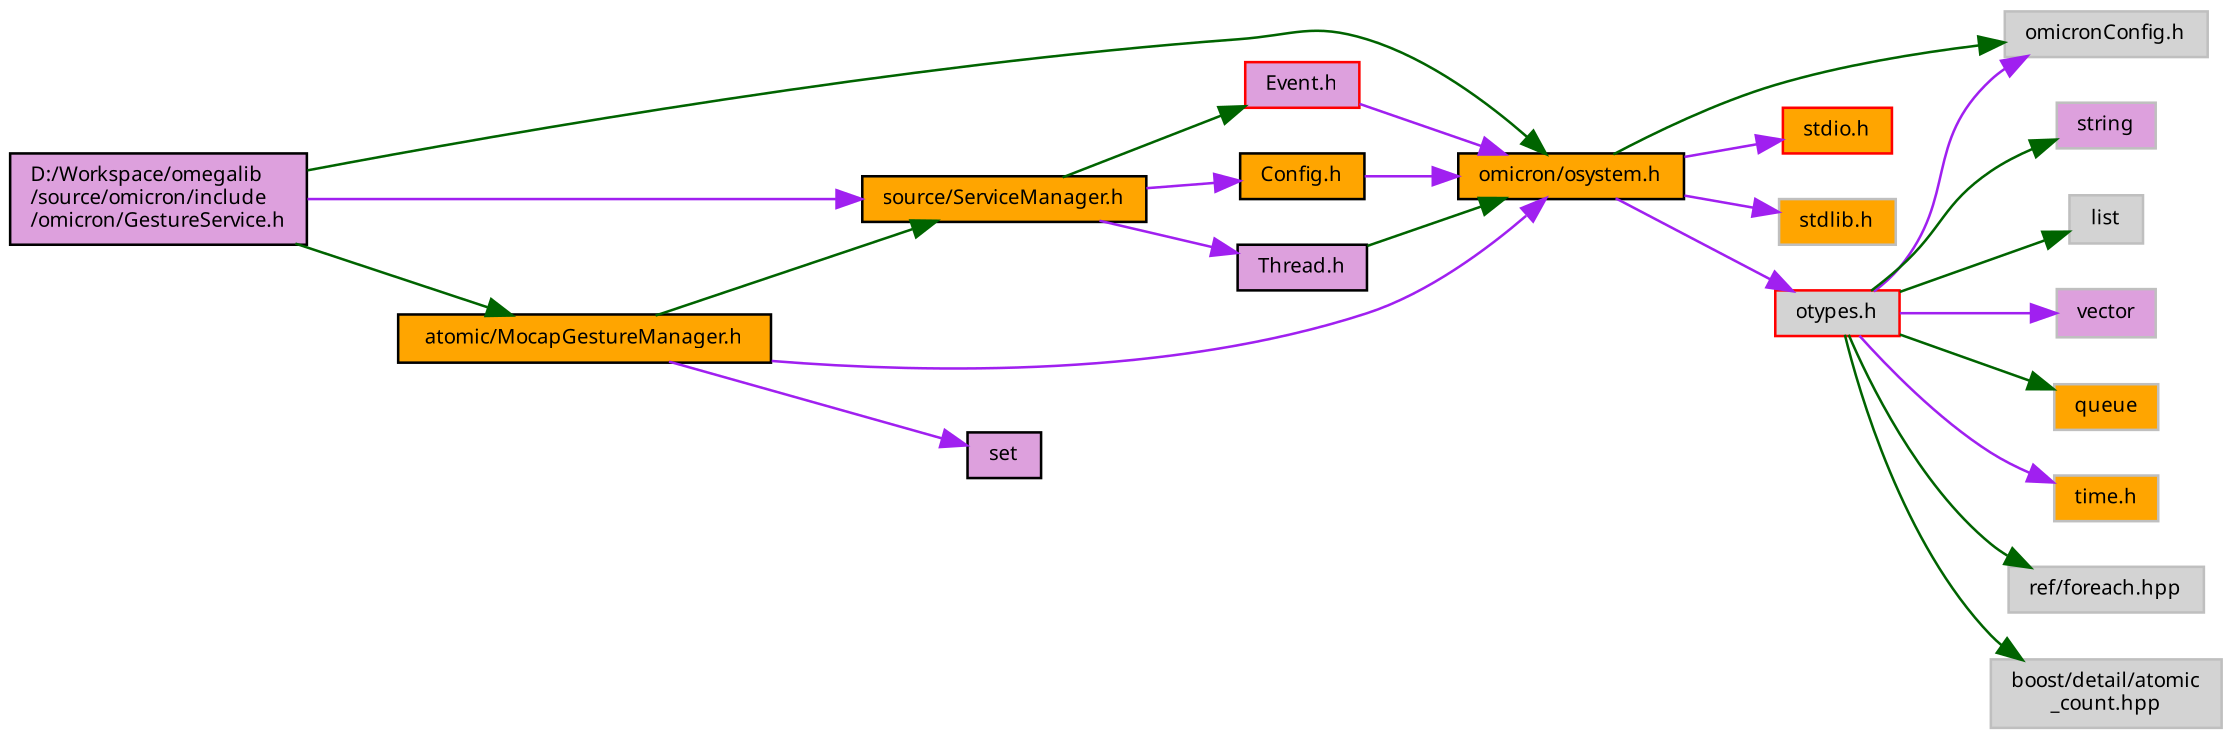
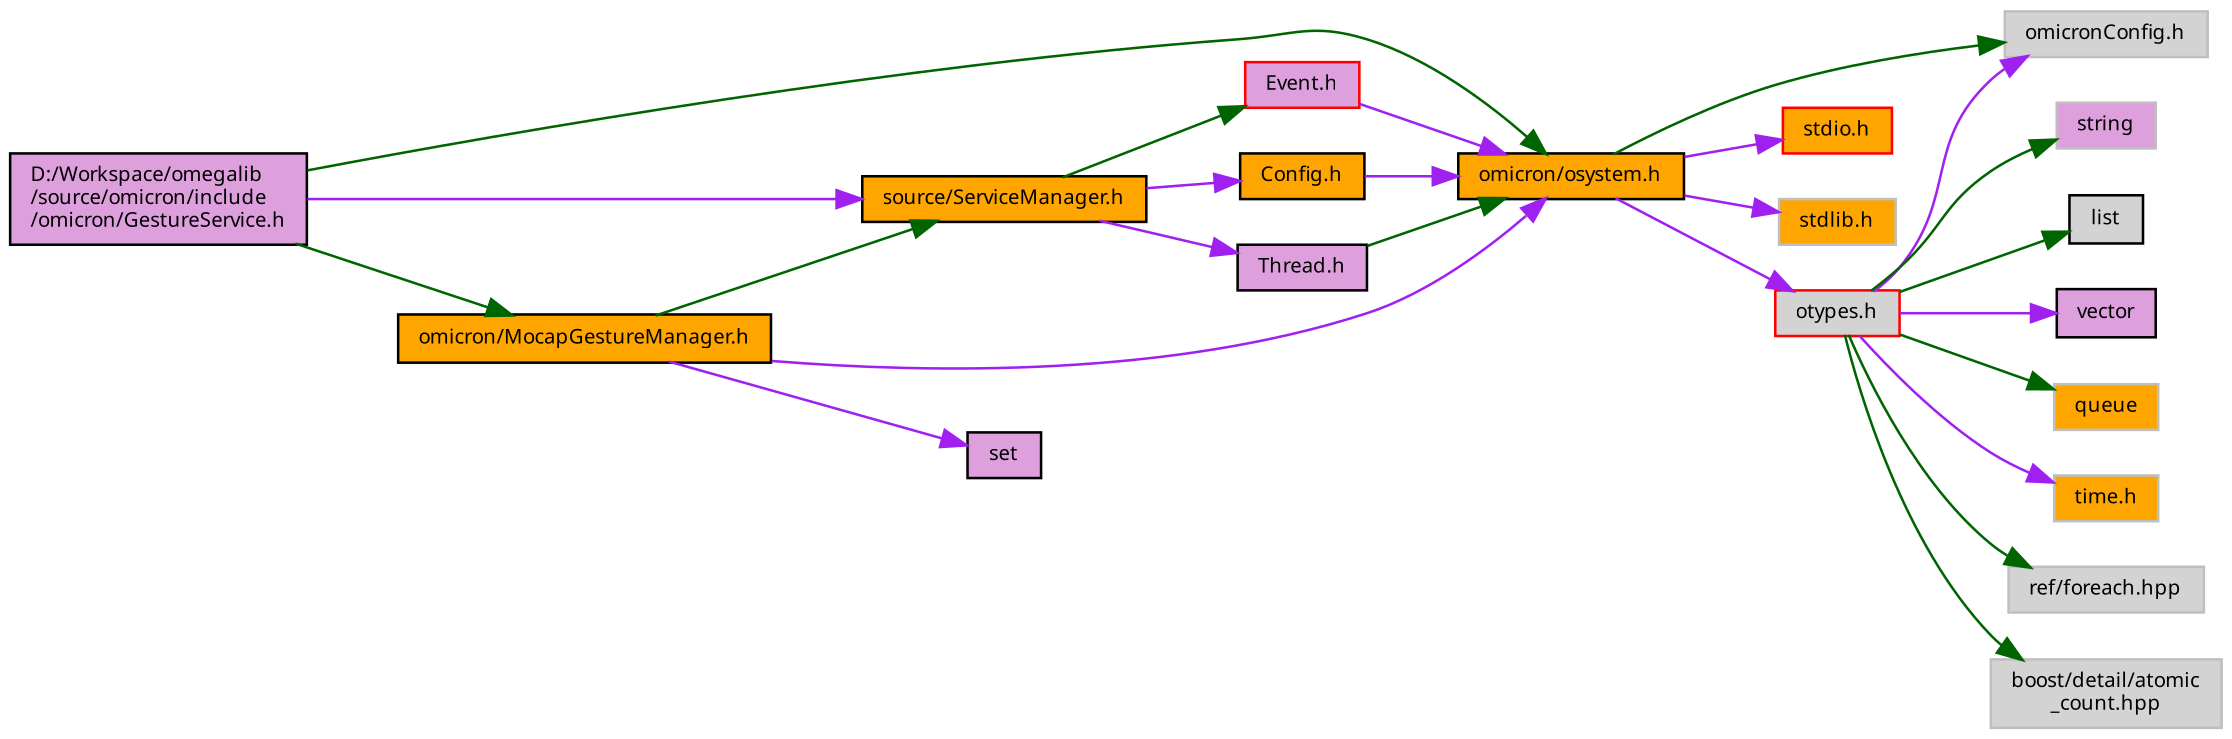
node "list": color grey75 -> black
node "vector": color grey75 -> black
node "atomic/MocapGestureManager.h": label "atomic/MocapGestureManager.h" -> "omicron/MocapGestureManager.h"
